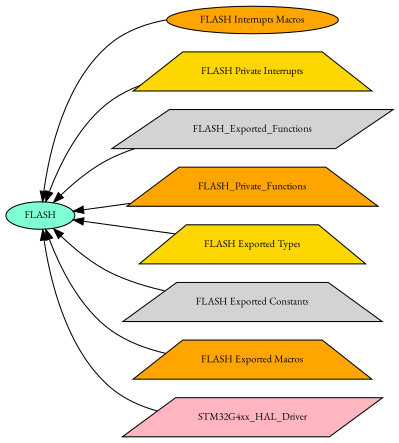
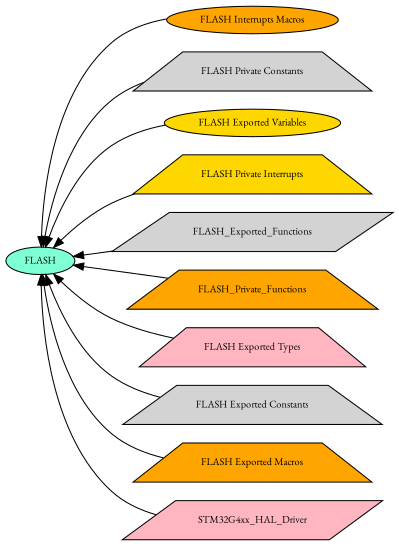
node "FLASH Private Constants": added
node "FLASH Exported Variables": added
node "FLASH Exported Types": fillcolor gold -> lightpink
